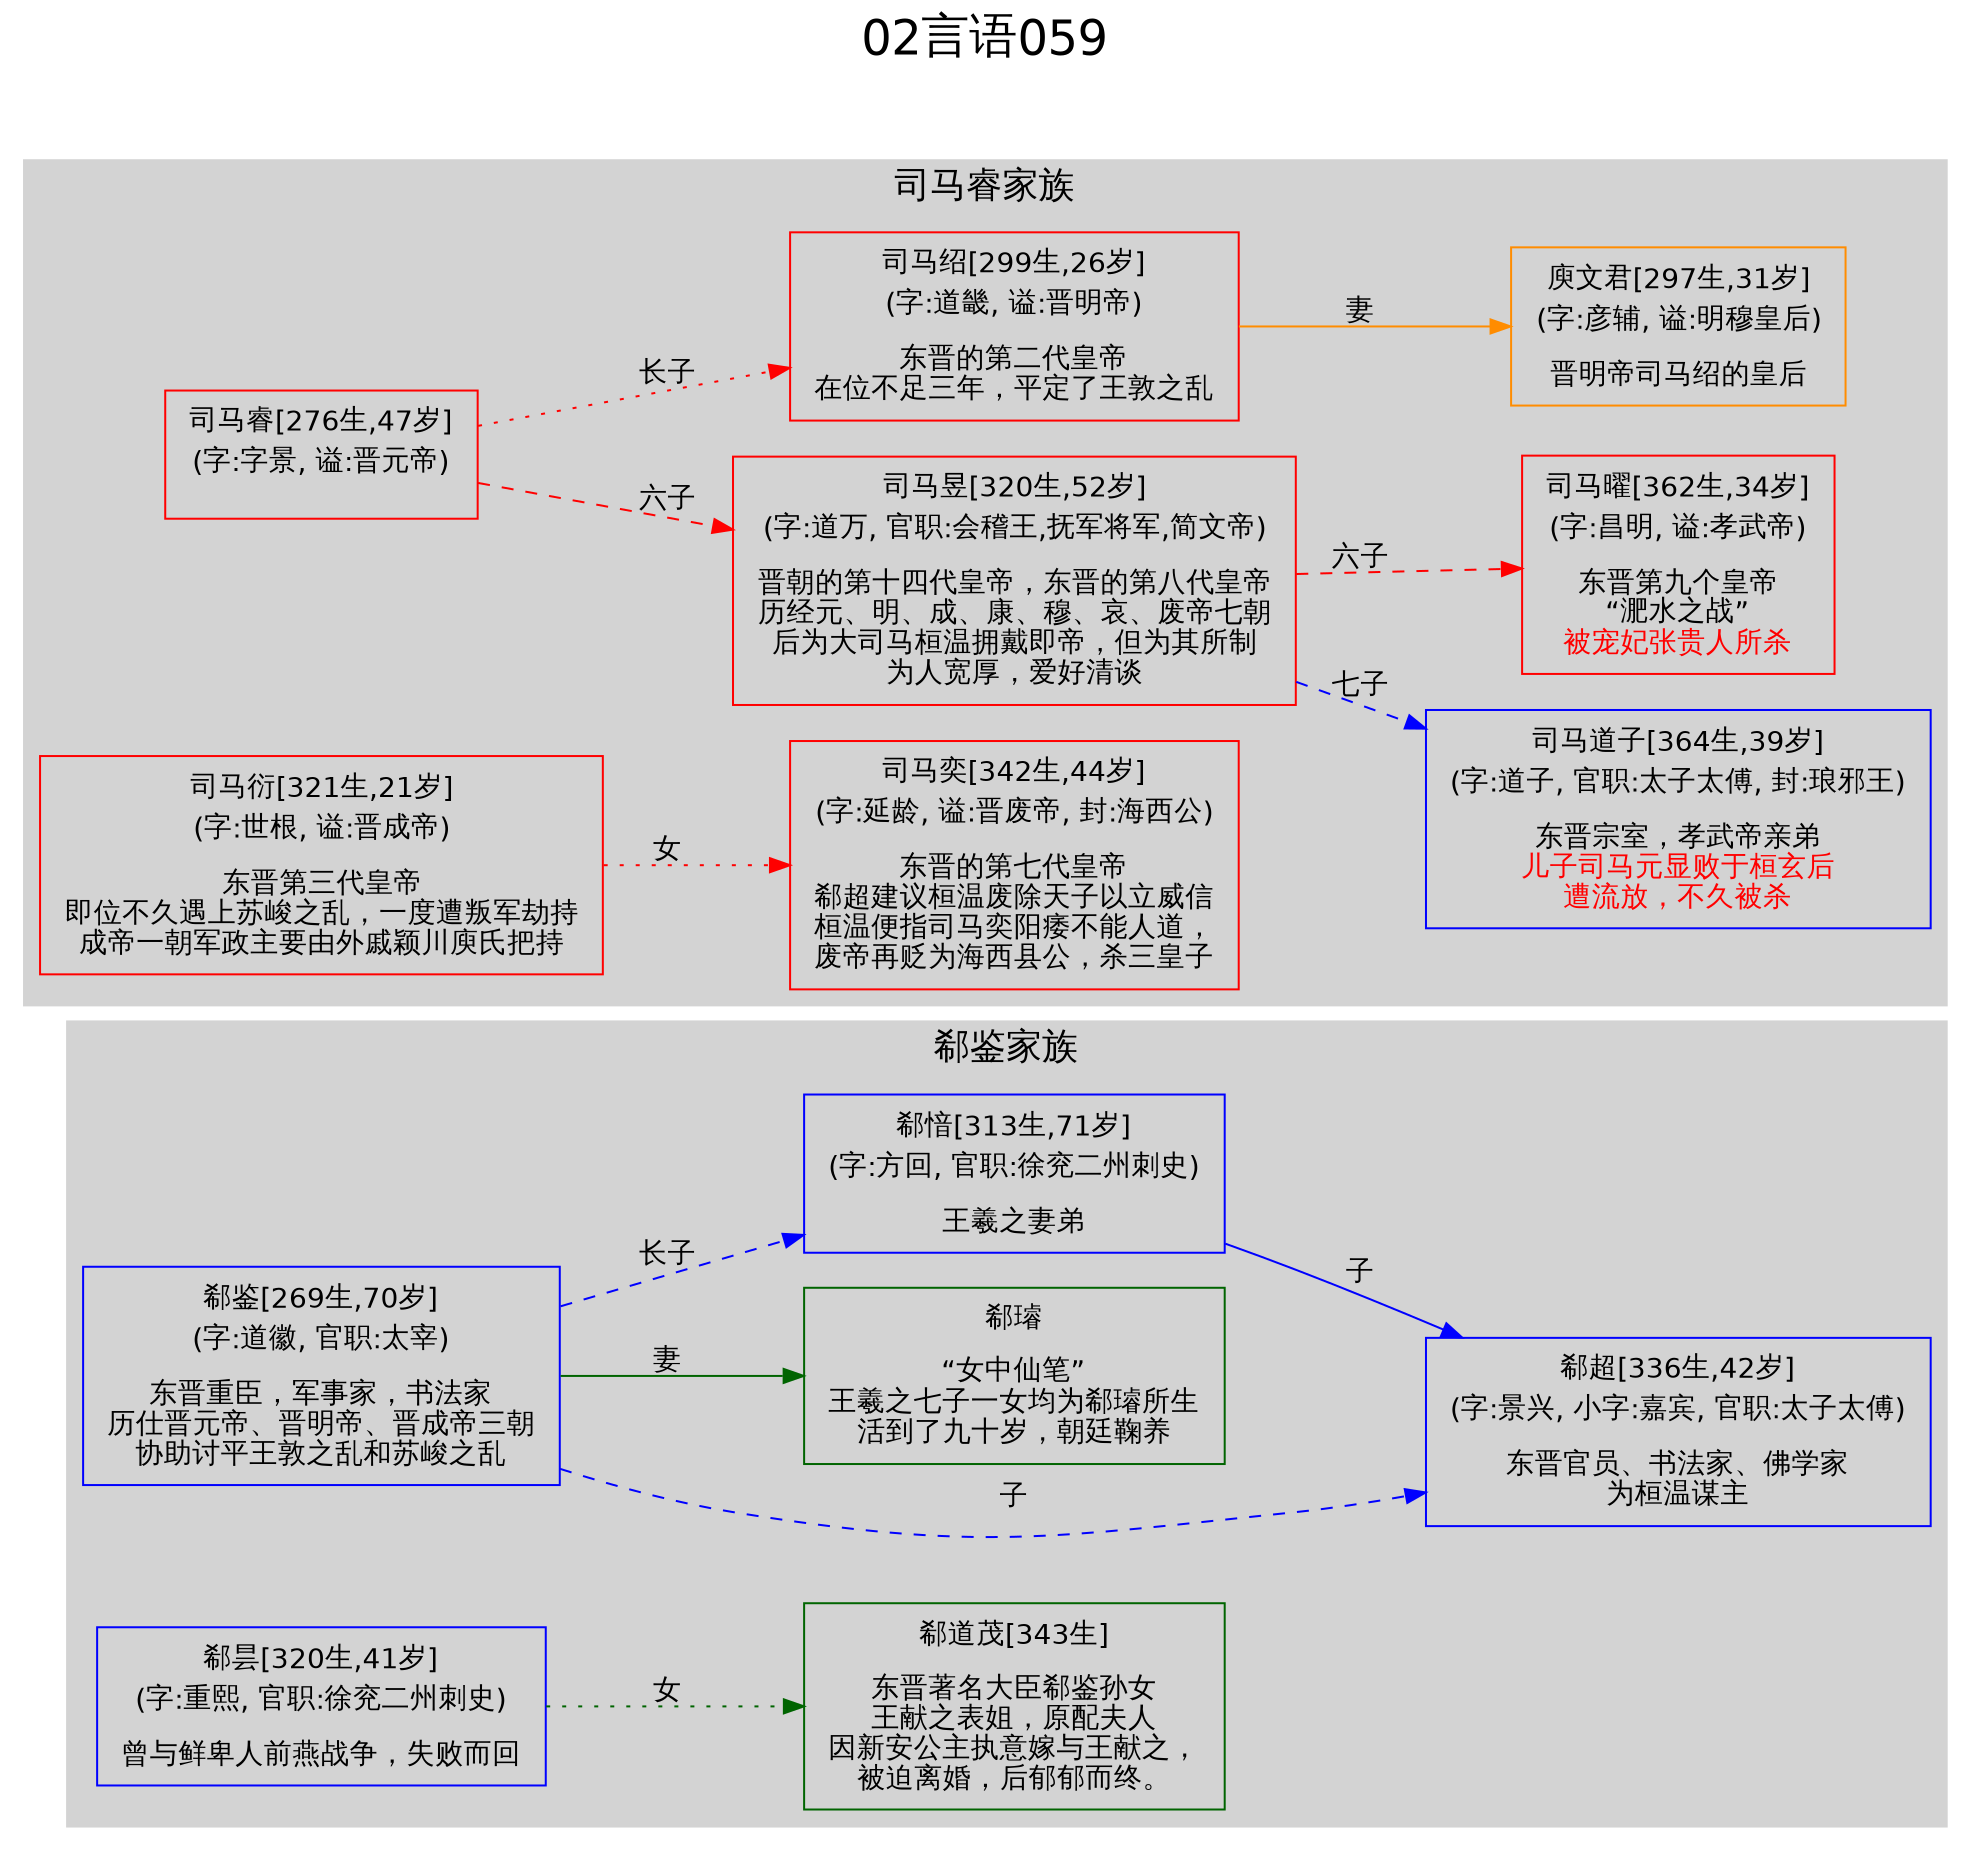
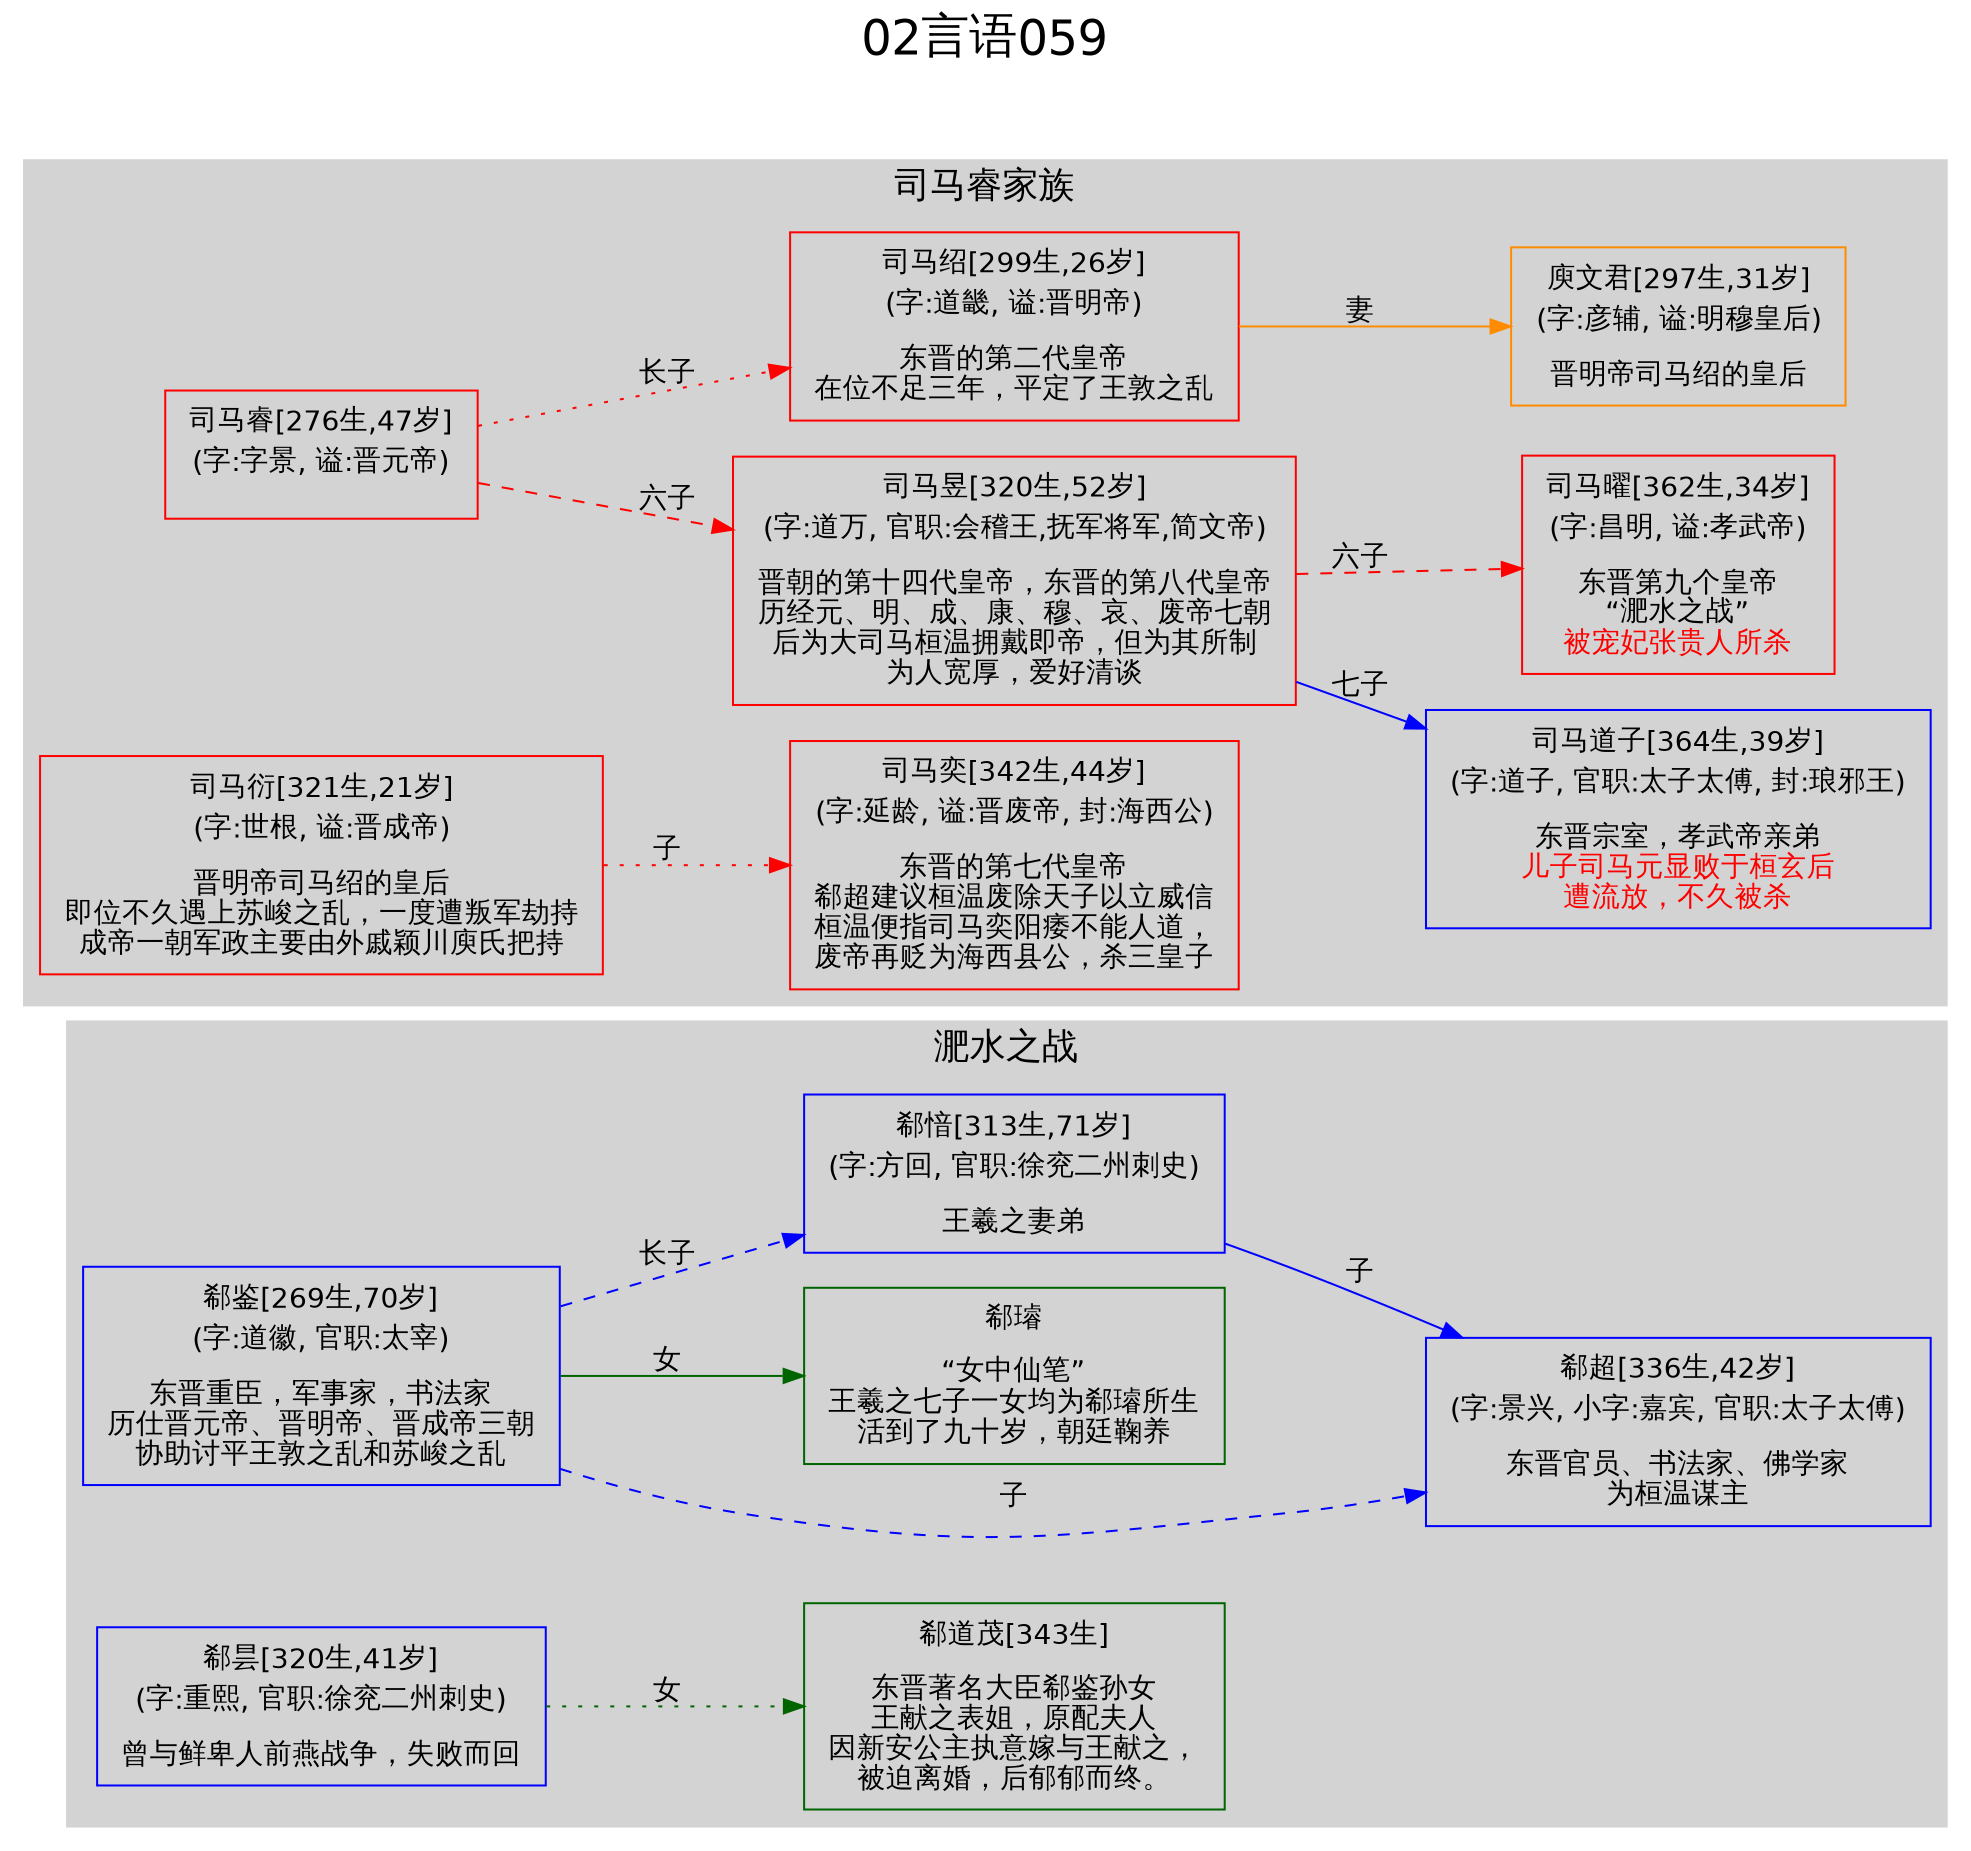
edge "司马昱[320生,52岁]" -> "司马道子[364生,39岁]": style dashed -> solid
edge "司马衍[321生,21岁]" -> "司马奕[342生,44岁]": label "女" -> "子"
node "司马衍[321生,21岁]": text "东晋第三代皇帝" -> "晋明帝司马绍的皇后"
cluster "郗鉴家族": label "郗鉴家族" -> "淝水之战"
edge "郗鉴[269生,70岁]" -> "郗璿": label "妻" -> "女"
